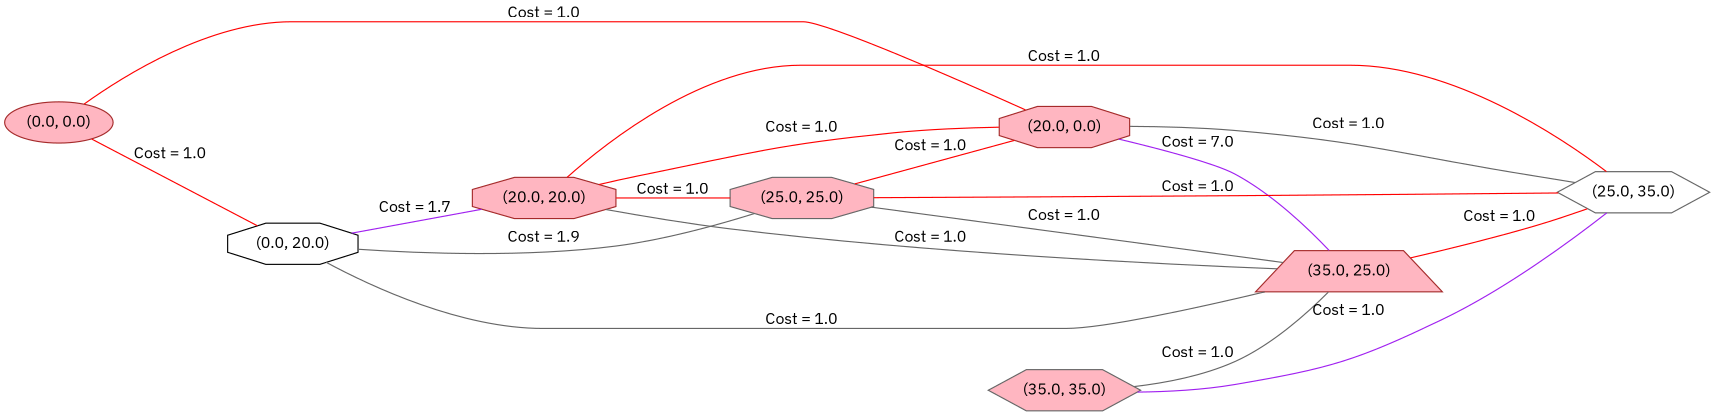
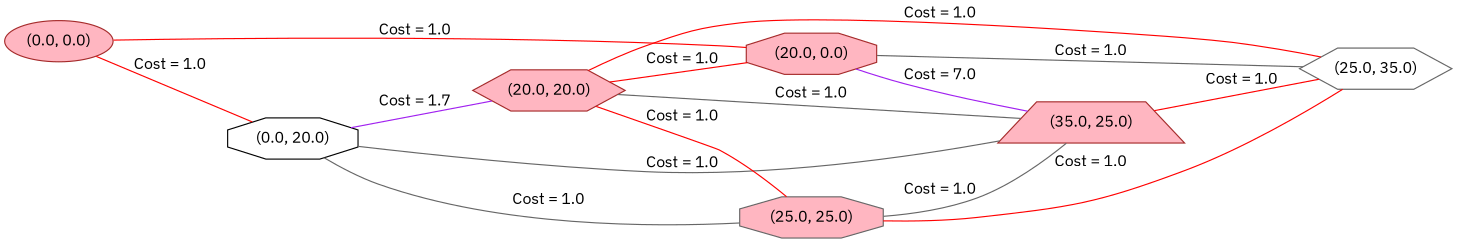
edge "(20.0, 0.0)" -- "(25.0, 25.0)": removed, label "Cost = 1.0"
node "(20.0, 20.0)": shape octagon -> hexagon
edge "(25.0, 25.0)" -- "(0.0, 20.0)": label "Cost = 1.9" -> "Cost = 1.0"
node "(35.0, 35.0)": removed
